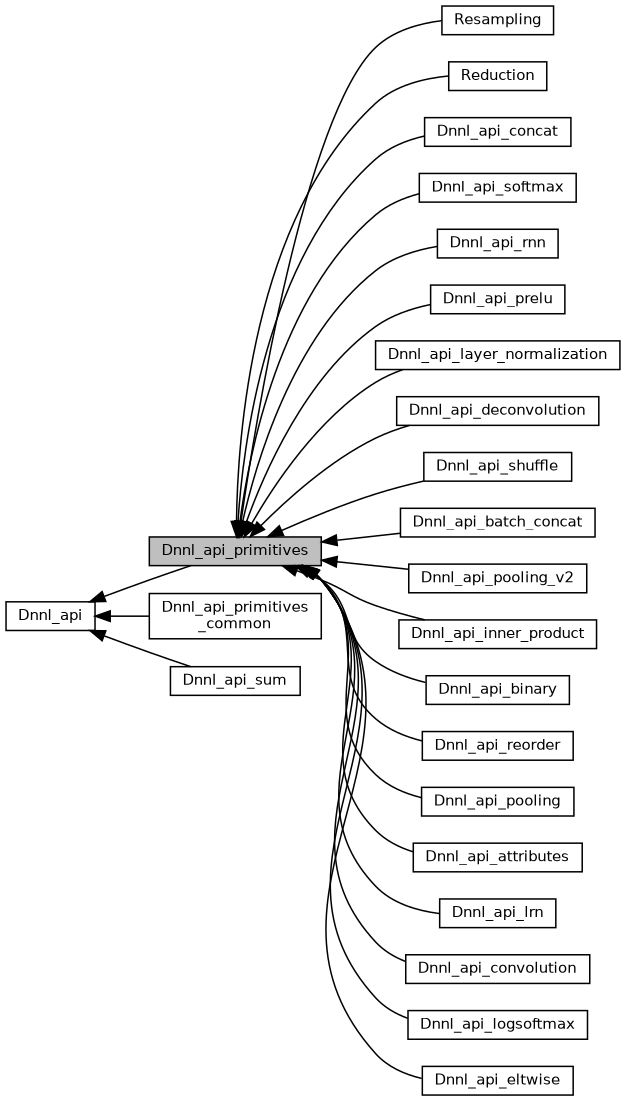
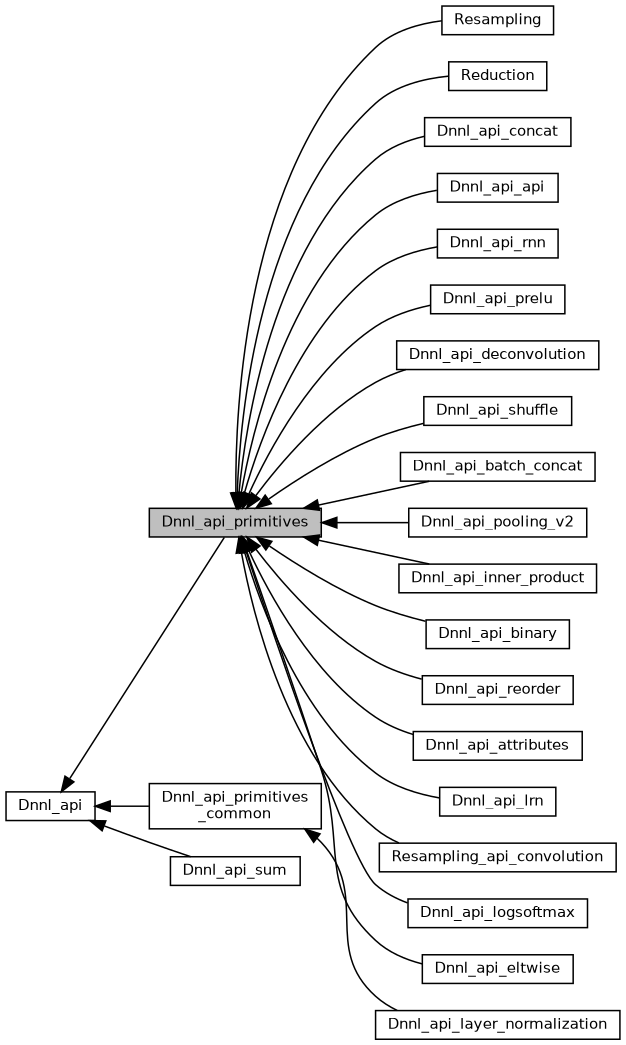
node "Dnnl_api_softmax": label "Dnnl_api_softmax" -> "Dnnl_api_api"
edge "Dnnl_api_layer_normalization" -> "Dnnl_api_primitives": now "Dnnl_api_layer_normalization" -> "Dnnl_api_primitives _common"
node "Dnnl_api_pooling": removed
node "Dnnl_api_convolution": label "Dnnl_api_convolution" -> "Resampling_api_convolution"
